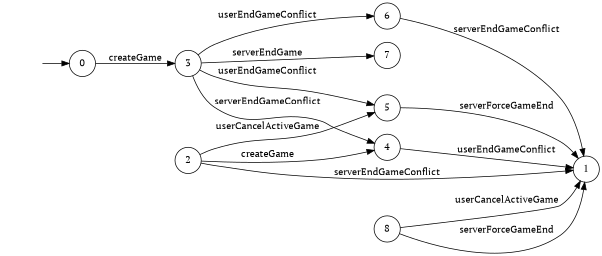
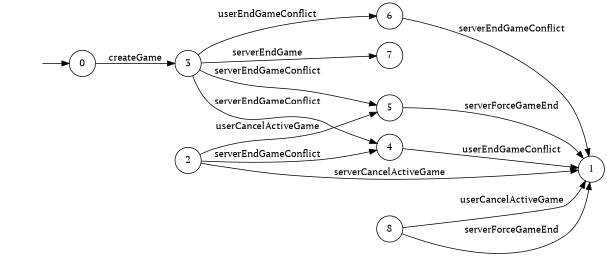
edge "3" -> "5": label "userEndGameConflict" -> "serverEndGameConflict"
edge "2" -> "4": label "createGame" -> "serverEndGameConflict"
edge "2" -> "1": label "serverEndGameConflict" -> "serverCancelActiveGame"
